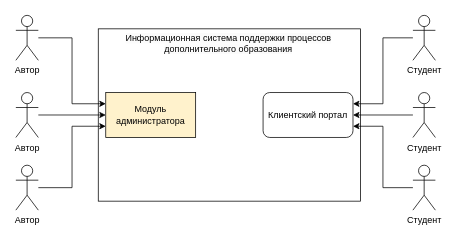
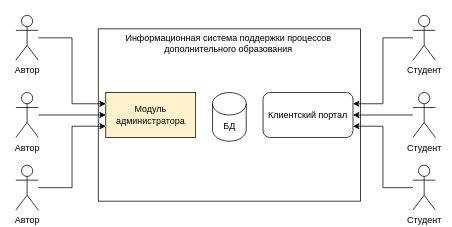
node "БД": added
